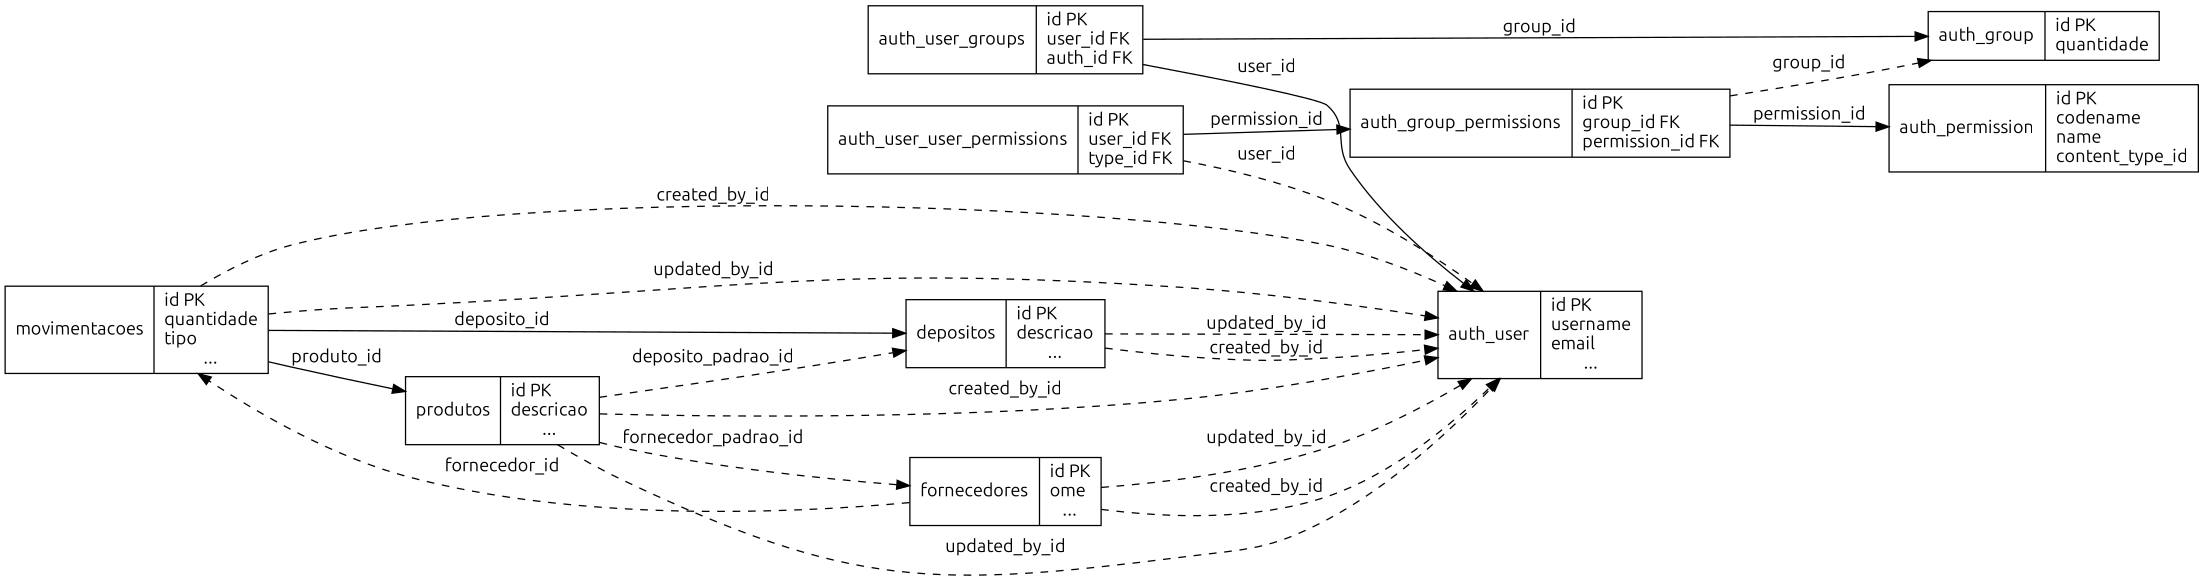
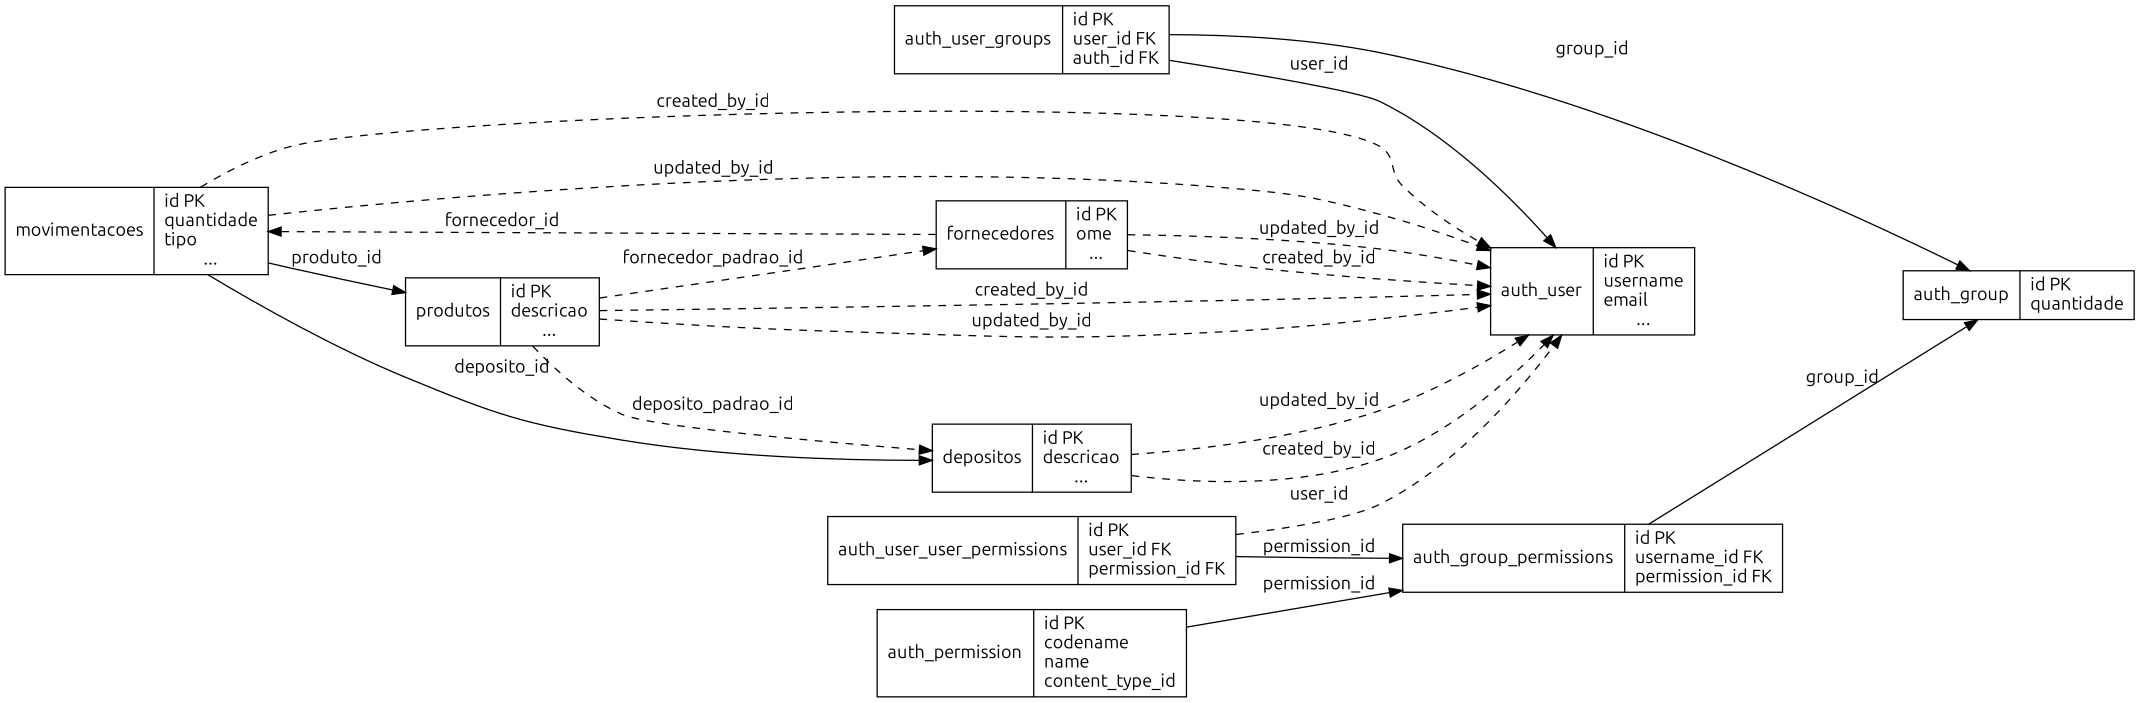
edge "auth_group_permissions" -> "auth_group": style dashed -> solid
node "auth_group_permissions": text "group_id FK" -> "username_id FK"
edge "auth_group_permissions" -> "auth_permission": reversed
node "auth_user_user_permissions": text "type_id FK" -> "permission_id FK"
